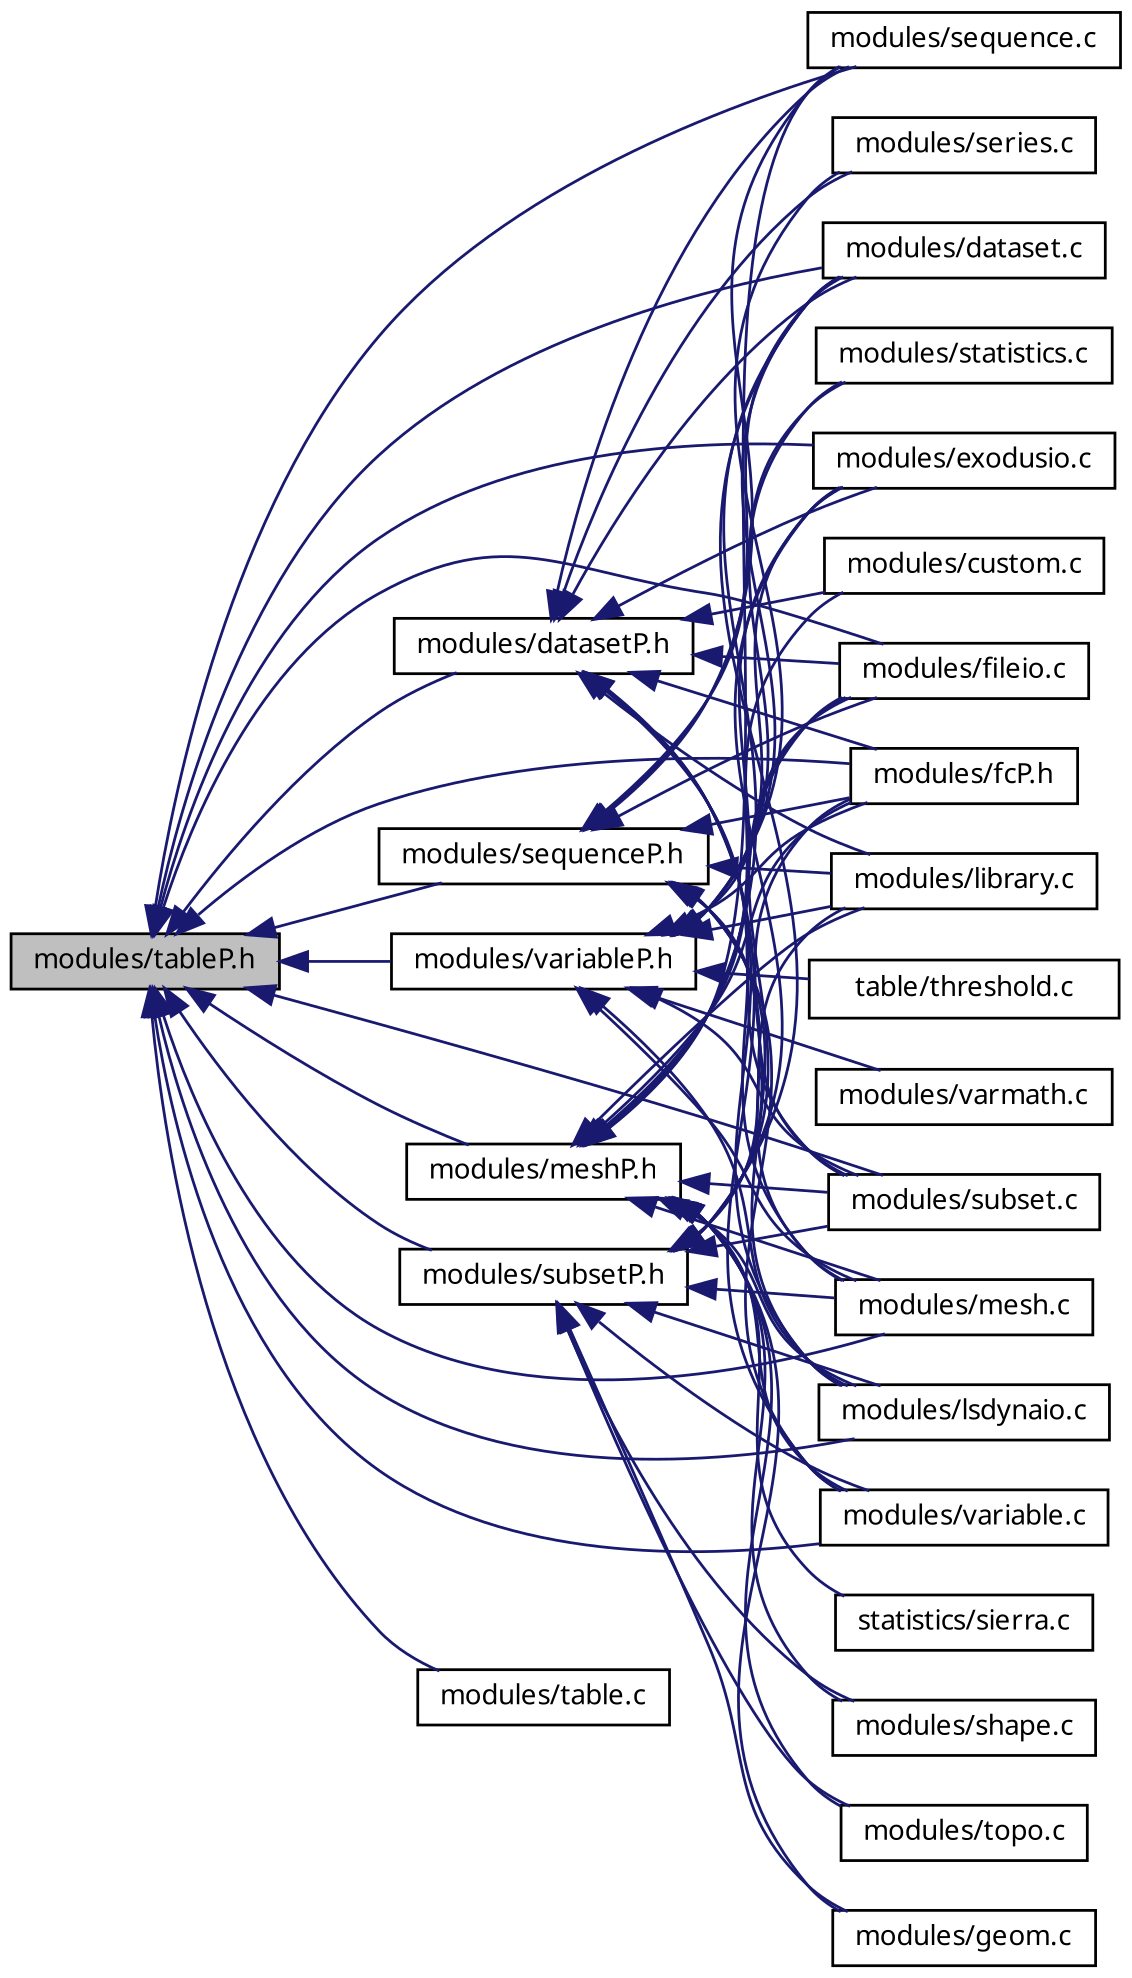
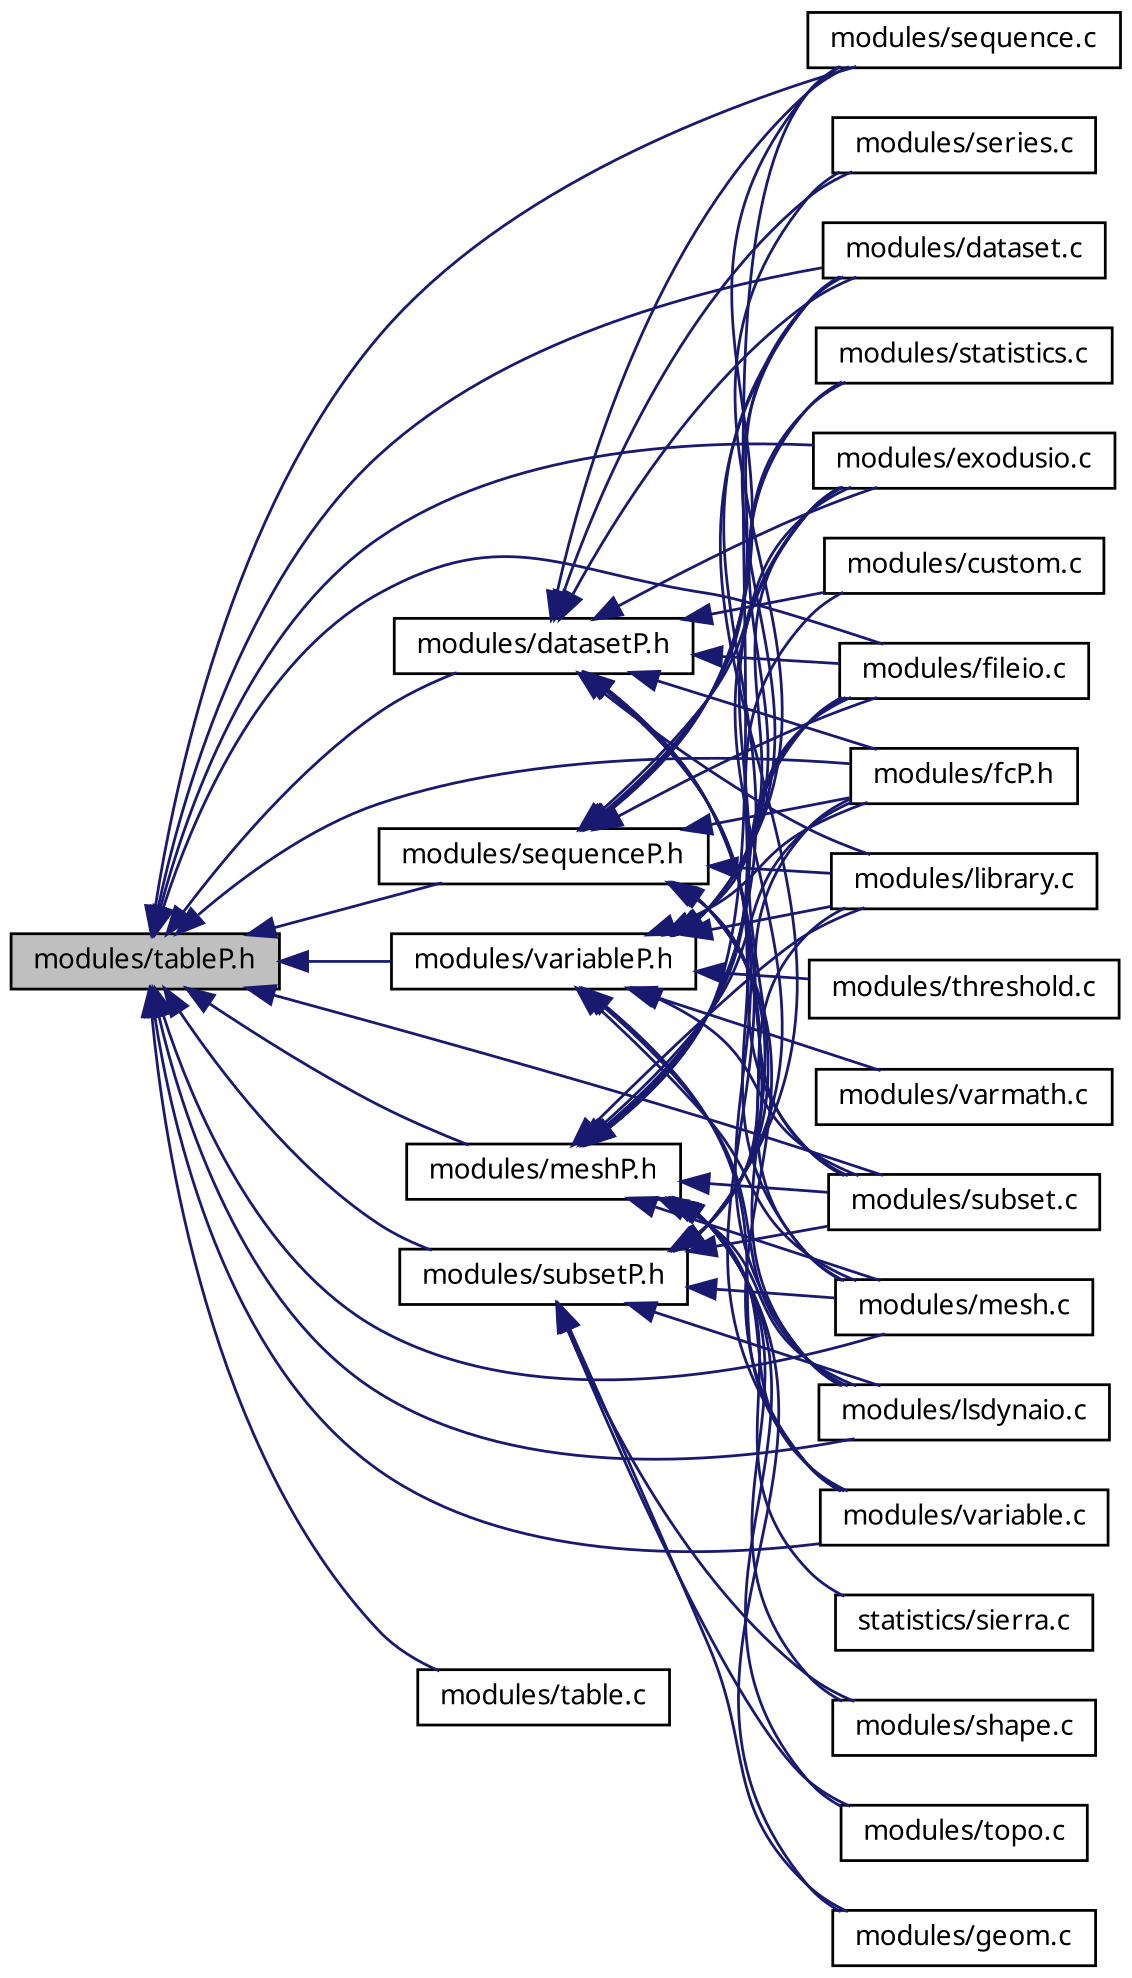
edge "modules/exodusio.c" -> "modules/sequenceP.h": added
node "table/threshold.c": label "table/threshold.c" -> "modules/threshold.c"
edge "modules/variable.c" -> "modules/subsetP.h": now "modules/variable.c" -> "modules/variableP.h"
